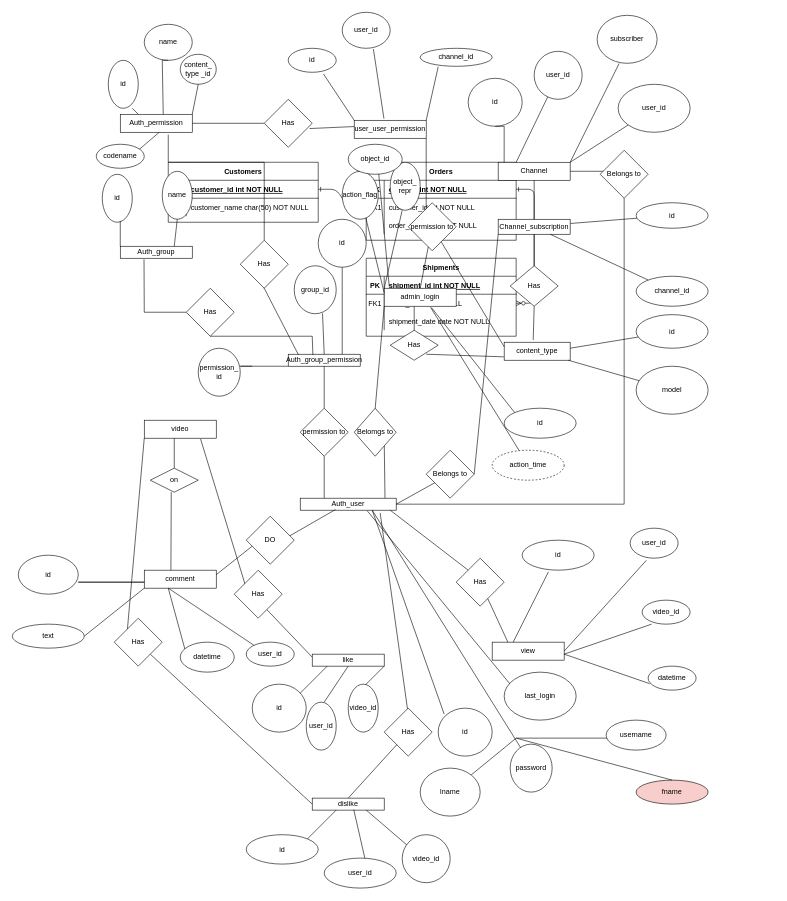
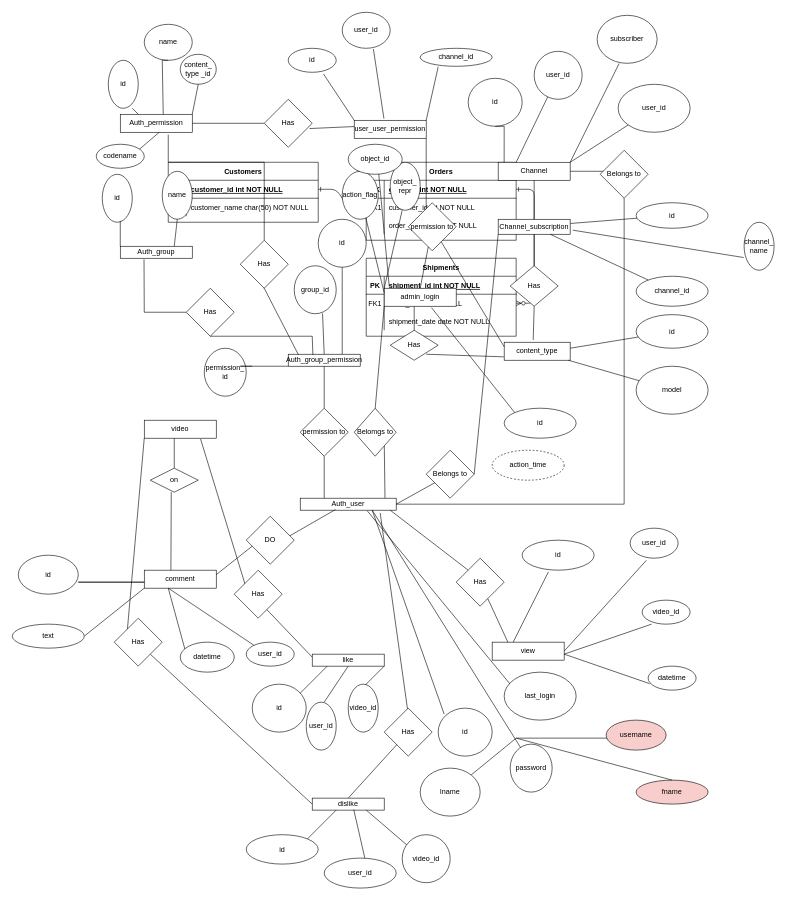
edge "Channel_subscription" -- "channel_ name": added
node "channel_ name": added
node "permission_ id": moved (219, 372) -> (225, 372)
edge "admin_login" -- "action_time": removed
node "username": fillcolor #ffffff -> #f8cecc
